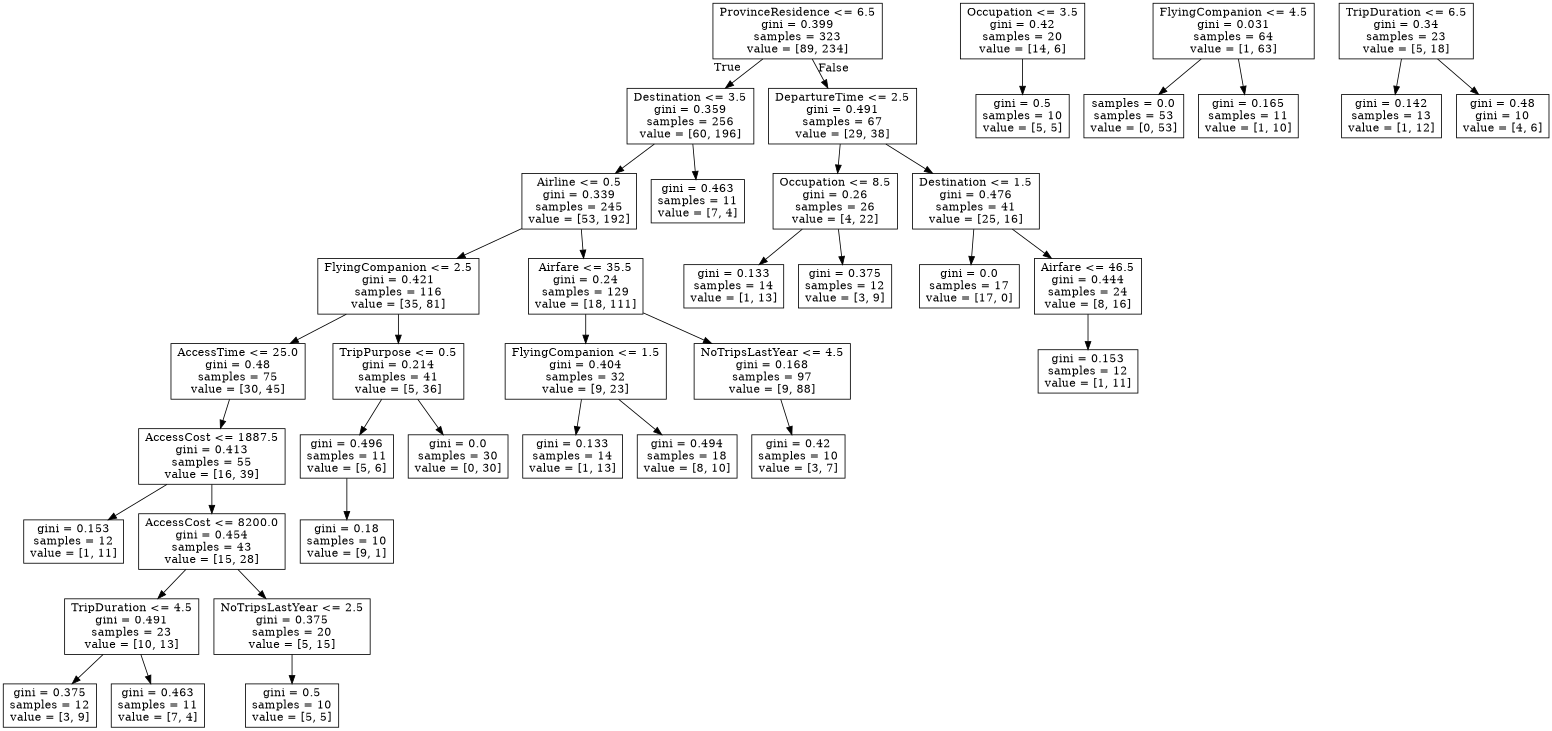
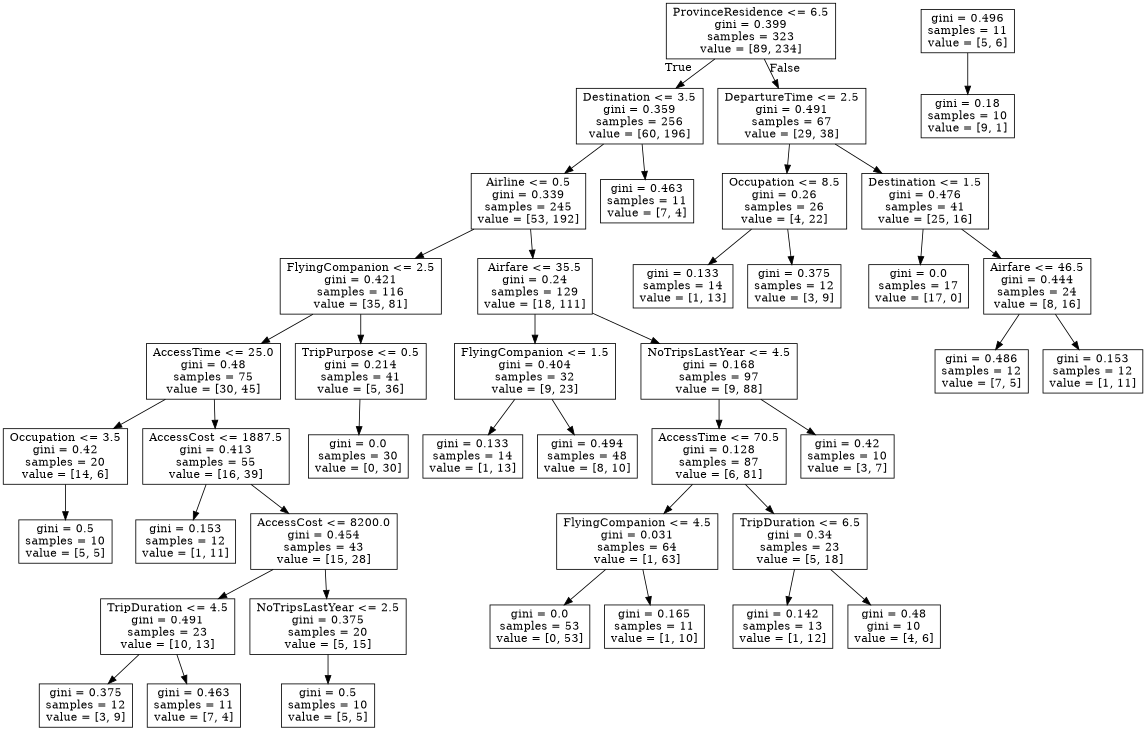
node "samples = 0.0 samples = 53 value = [0, 53]": label "samples = 0.0 samples = 53 value = [0, 53]" -> "gini = 0.0 samples = 53 value = [0, 53]"
node "gini = 0.486 samples = 12 value = [7, 5]": added
edge "AccessTime <= 25.0 gini = 0.48 samples = 75 value = [30, 45]" -> "Occupation <= 3.5 gini = 0.42 samples = 20 value = [14, 6]": added
edge "TripPurpose <= 0.5 gini = 0.214 samples = 41 value = [5, 36]" -> "gini = 0.496 samples = 11 value = [5, 6]": removed
node "gini = 0.494 samples = 18 value = [8, 10]": label "gini = 0.494 samples = 18 value = [8, 10]" -> "gini = 0.494 samples = 48 value = [8, 10]"
node "AccessTime <= 70.5 gini = 0.128 samples = 87 value = [6, 81]": added
